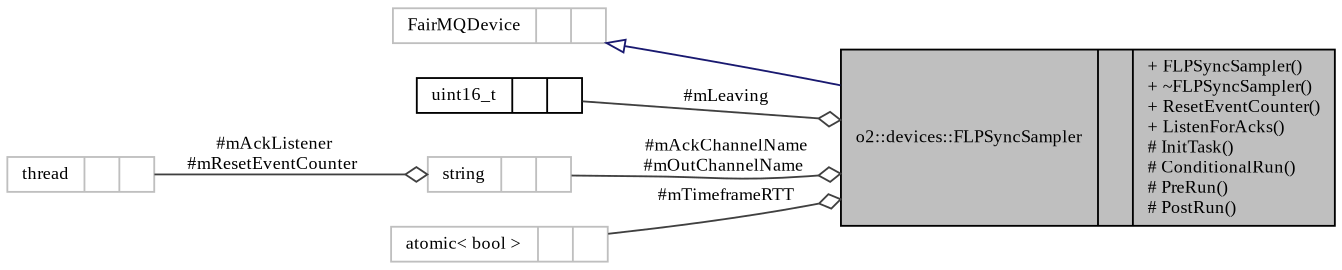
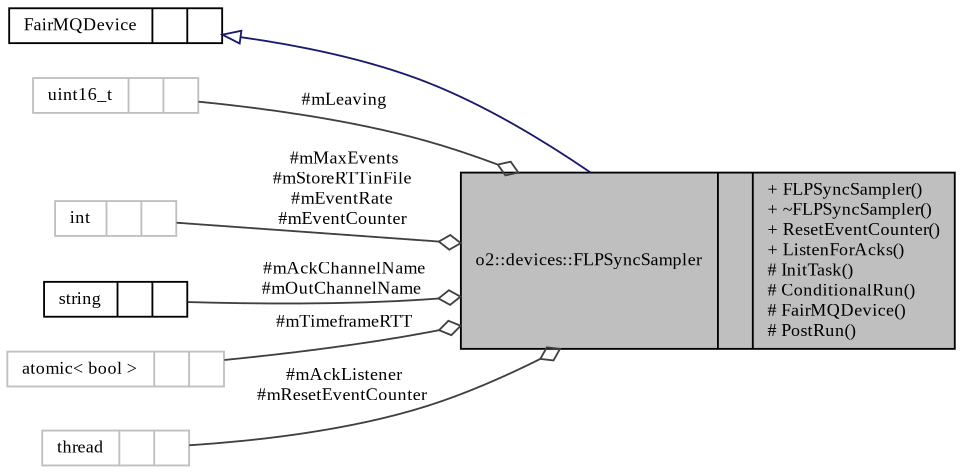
node "FairMQDevice": color grey75 -> black
node "uint16_t": color black -> grey75
edge "thread" -> "string": now "thread" -> "o2::devices::FLPSyncSampler"
node "string": color grey75 -> black
node "o2::devices::FLPSyncSampler": text "# PreRun()" -> "# FairMQDevice()"
node "int": added
